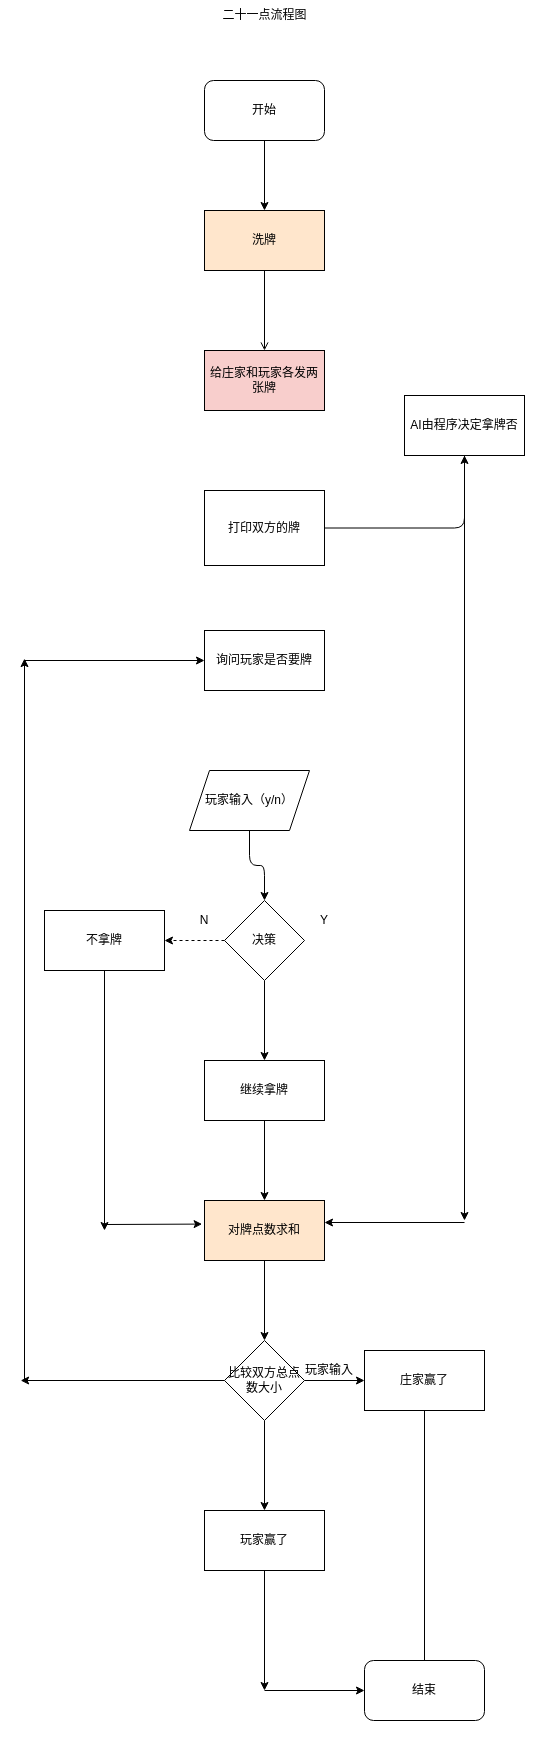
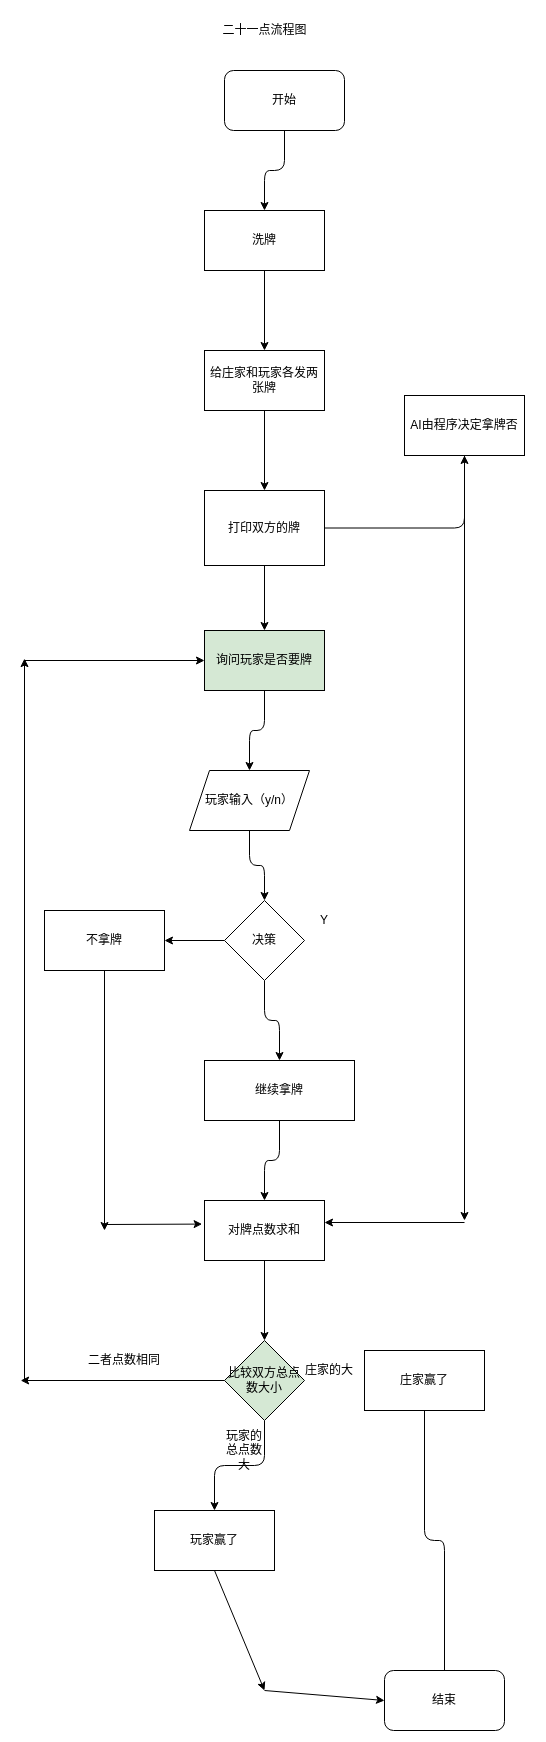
node "二十一点流程图": moved (265, 16) -> (265, 31)
node "开始": moved (265, 111) -> (285, 101)
node "洗牌": fillcolor #ffe6cc -> #ffffff
edge "洗牌" -> "给庄家和玩家各发两张牌": arrowhead open -> classic
node "给庄家和玩家各发两张牌": fillcolor #f8cecc -> #ffffff
edge "给庄家和玩家各发两张牌" -> "打印双方的牌": added
edge "打印双方的牌" -> "询问玩家是否要牌": added
node "询问玩家是否要牌": fillcolor #ffffff -> #d5e8d4
edge "询问玩家是否要牌" -> "玩家输入（y/n）": added
node "N": removed
edge "决策" -> "不拿牌": style dashed -> solid
node "继续拿牌": size 120x60 -> 150x60
node "对牌点数求和": fillcolor #ffe6cc -> #ffffff
node "二者点数相同": added
node "玩家输入": label "玩家输入" -> "庄家的大"
node "比较双方总点数大小": fillcolor #ffffff -> #d5e8d4
edge "比较双方总点数大小" -> "庄家赢了": removed
node "玩家的总点数大": added
node "玩家赢了": moved (265, 1541) -> (215, 1541)
node "结束": moved (425, 1691) -> (445, 1701)
